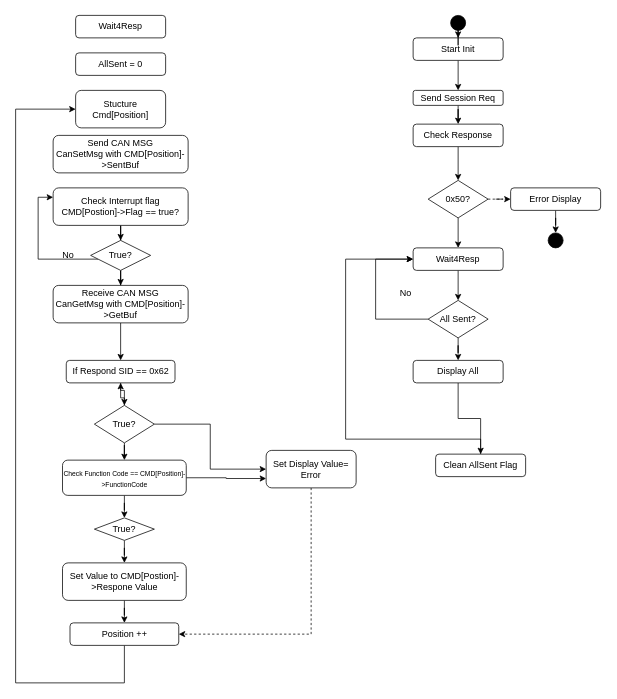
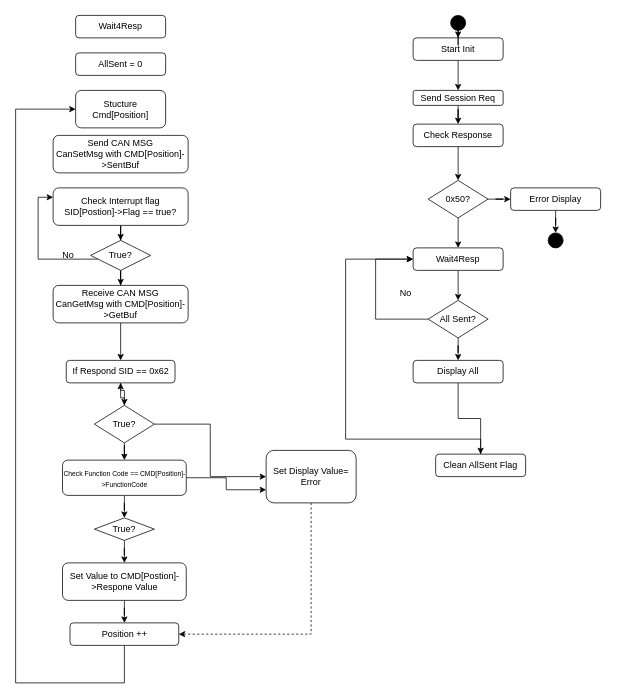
edge "0x50?" -> "Error Display": style dashed -> solid
node "Check Interrupt flag CMD[Postion]->Flag == true?": label "Check Interrupt flag CMD[Postion]->Flag == true?" -> "Check Interrupt flag SID[Postion]->Flag == true?"
node "Set Display Value= Error": size 90x38 -> 90x53
